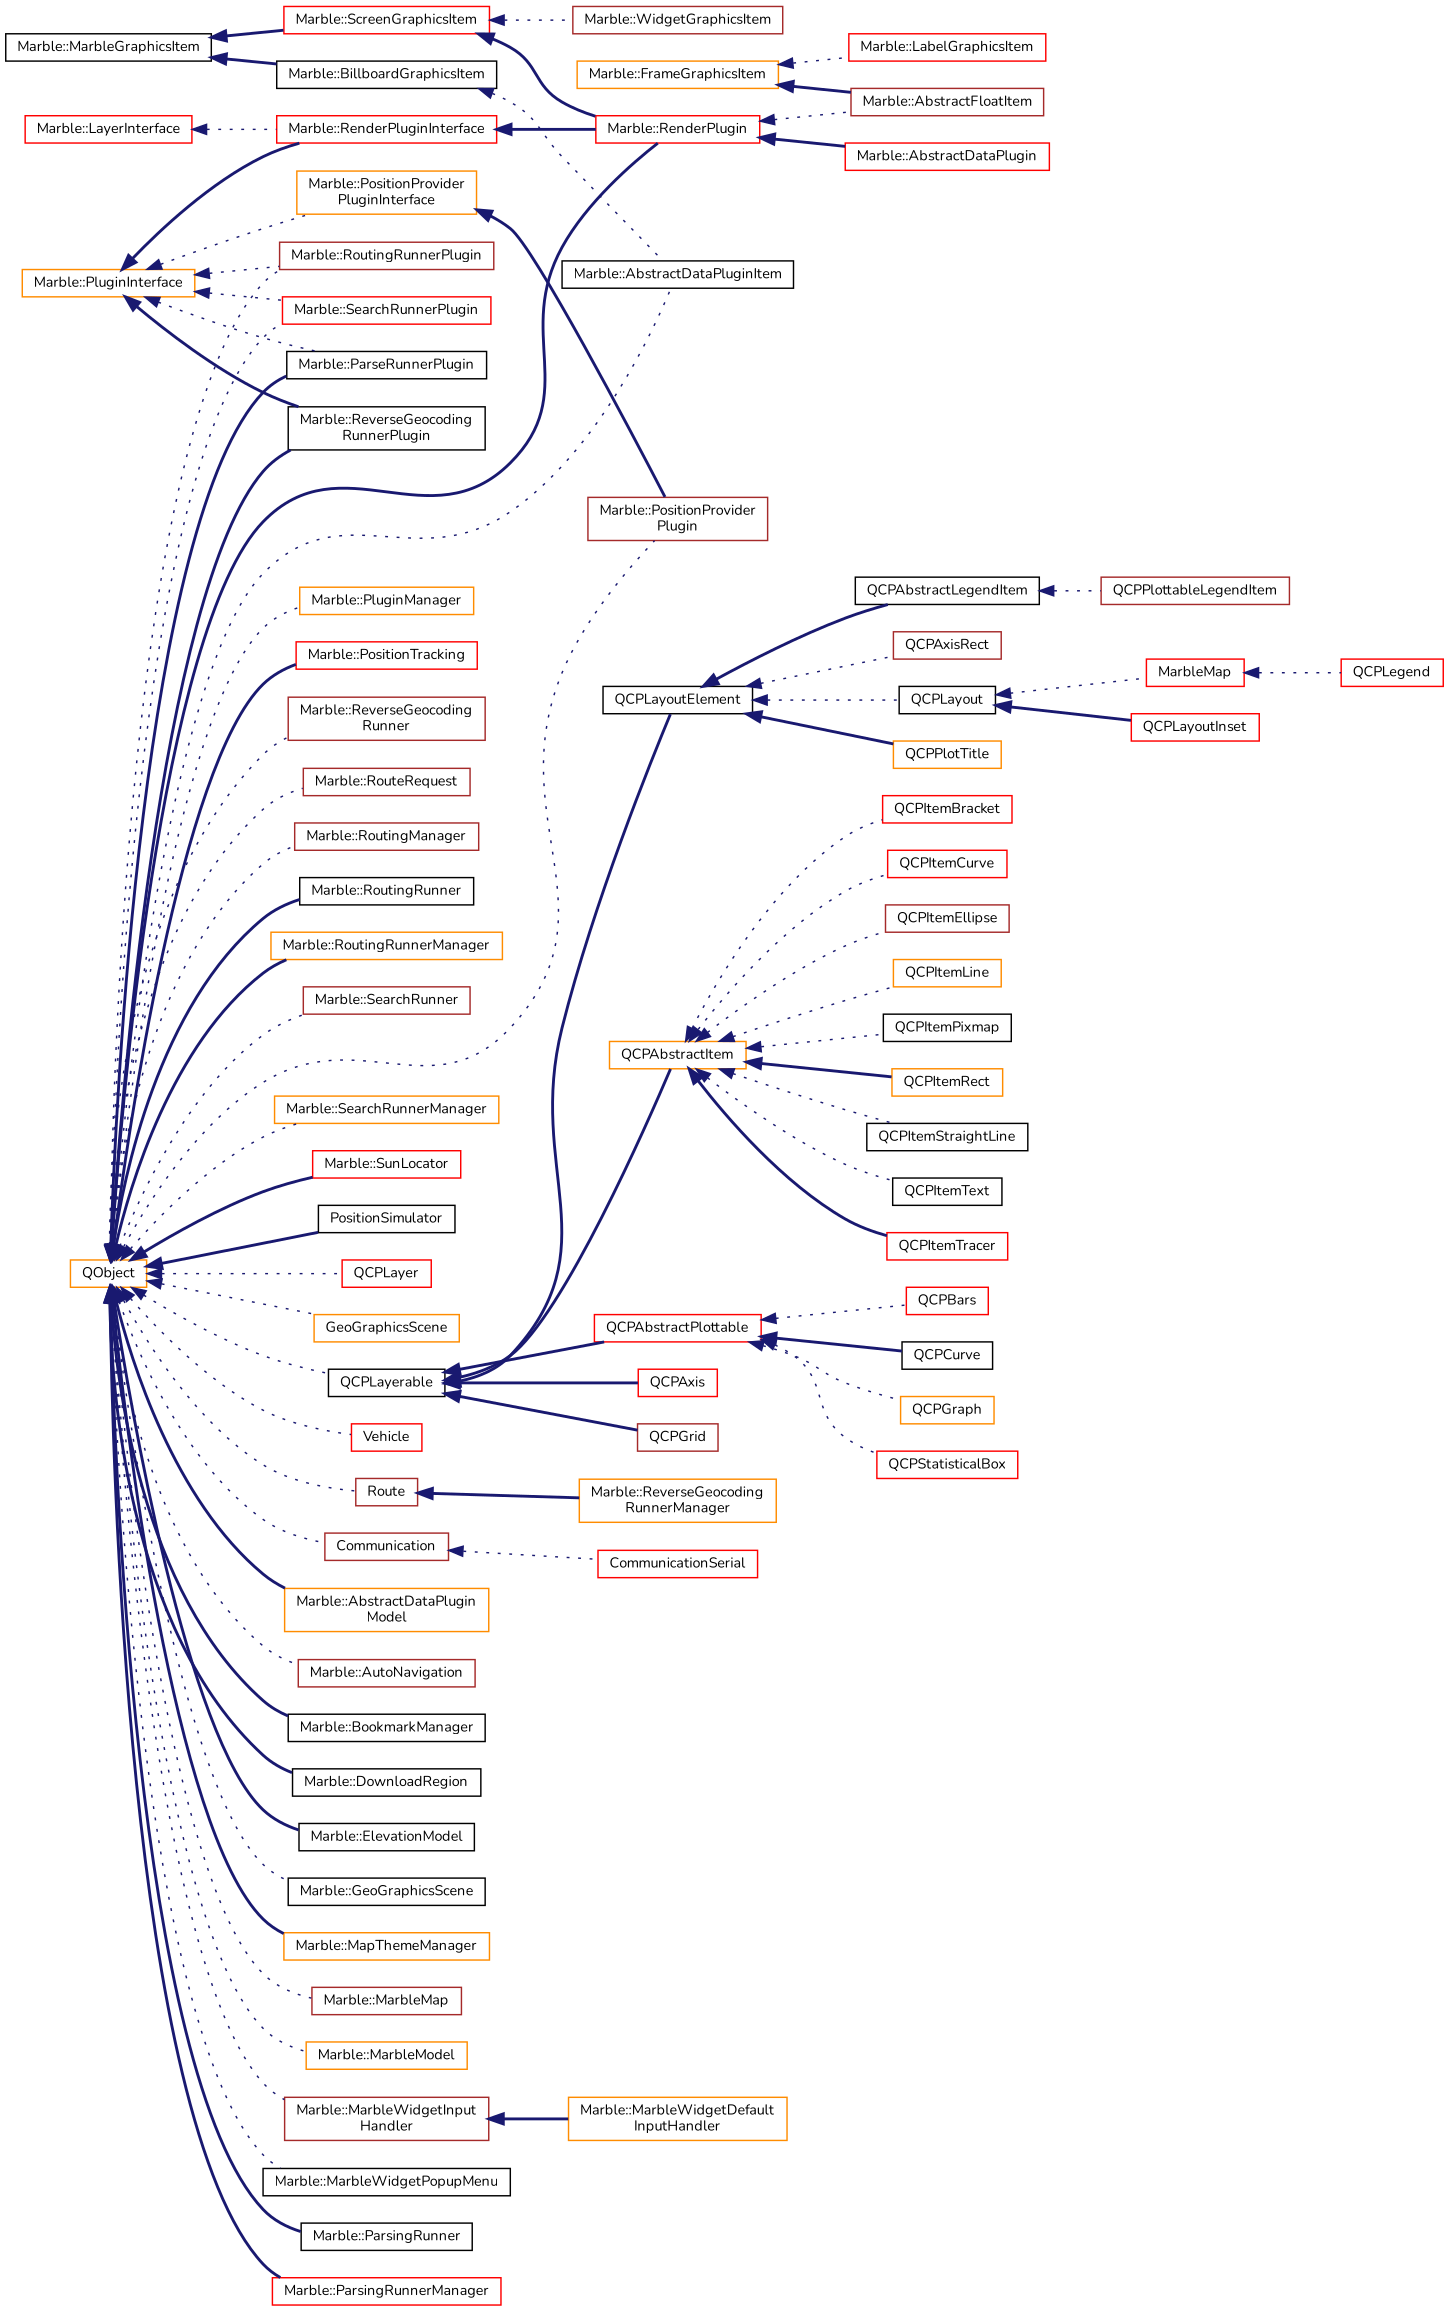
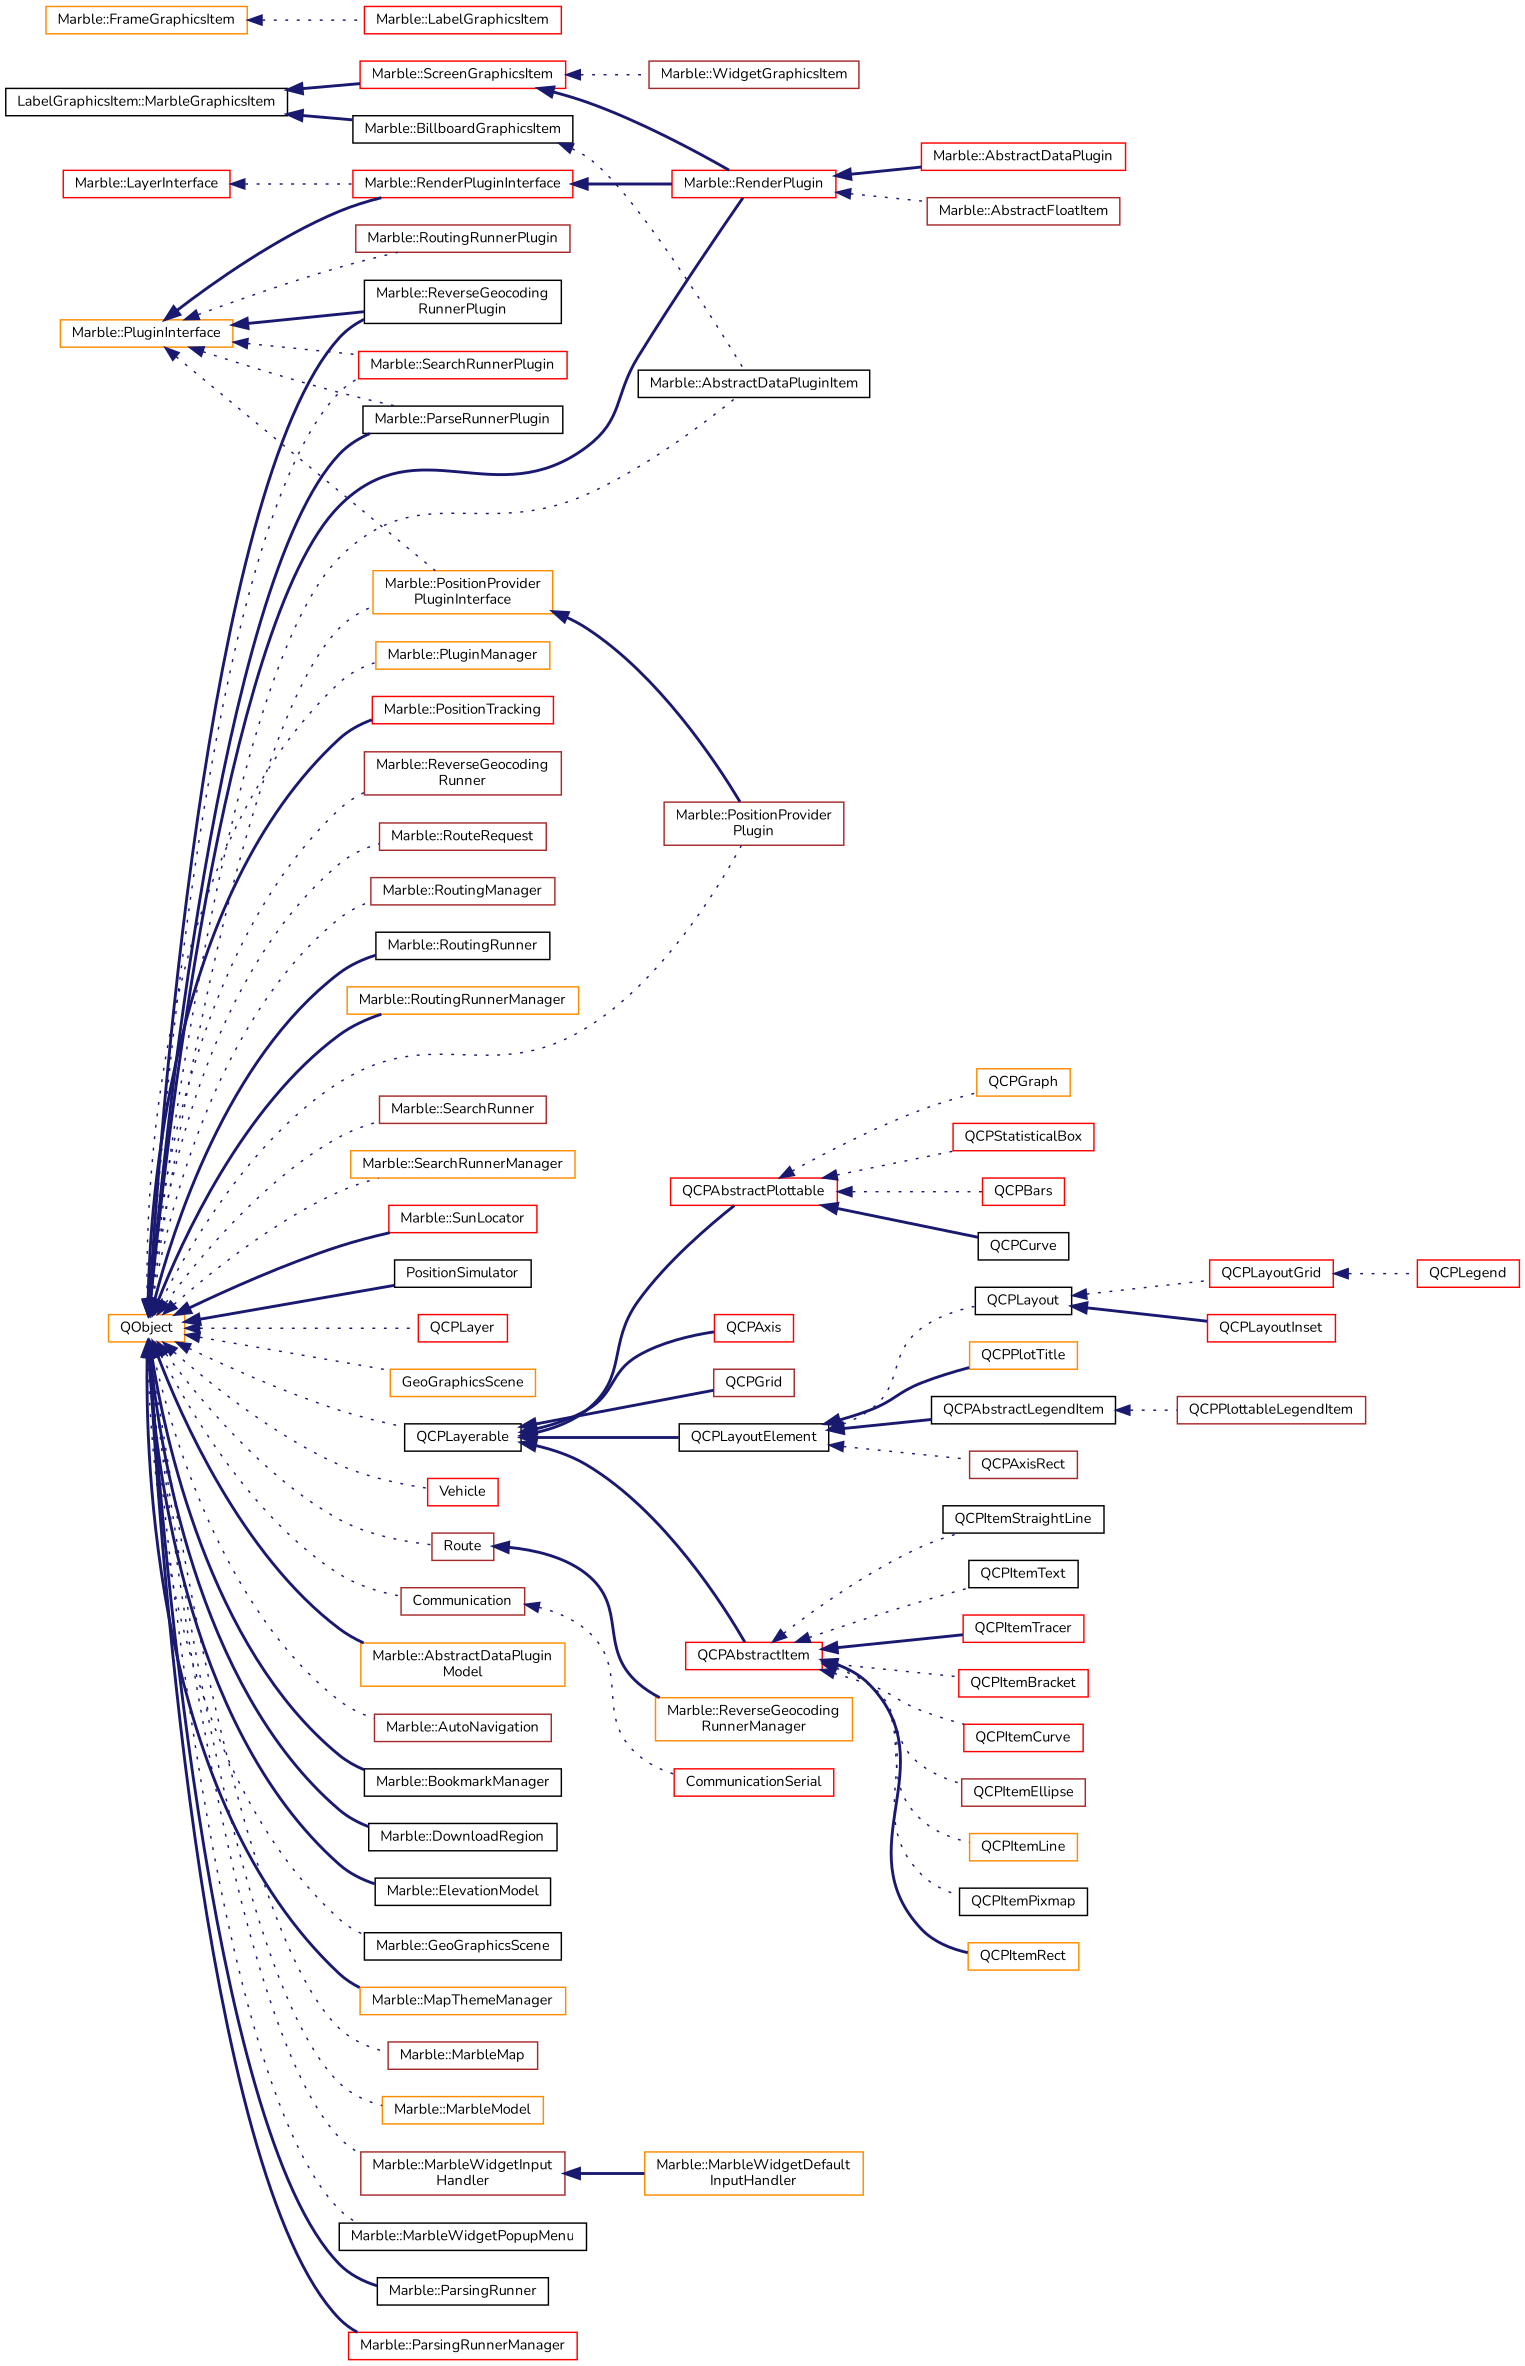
node "Marble::MarbleGraphicsItem": label "Marble::MarbleGraphicsItem" -> "LabelGraphicsItem::MarbleGraphicsItem"
edge "Marble::AbstractFloatItem" -> "Marble::FrameGraphicsItem": removed
edge "Marble::RoutingRunnerPlugin" -> "QObject": now "Marble::PositionProvider PluginInterface" -> "QObject"
node "MarbleMap": label "MarbleMap" -> "QCPLayoutGrid"
node "QCPAbstractItem": color darkorange -> red
